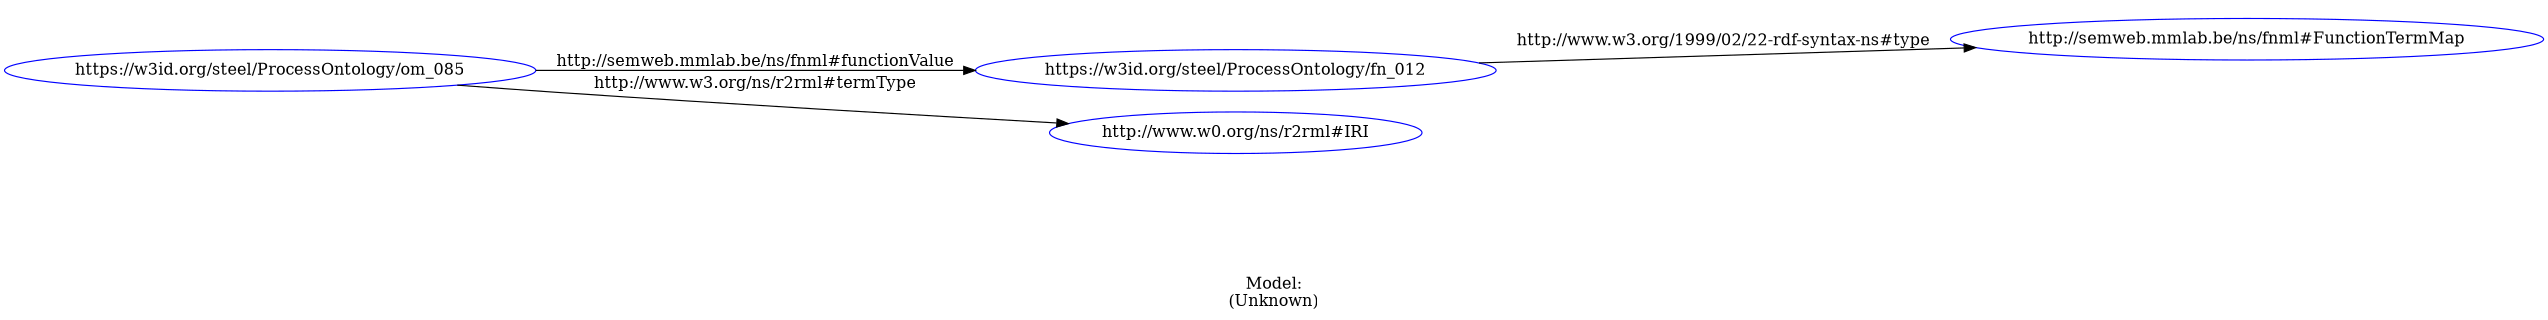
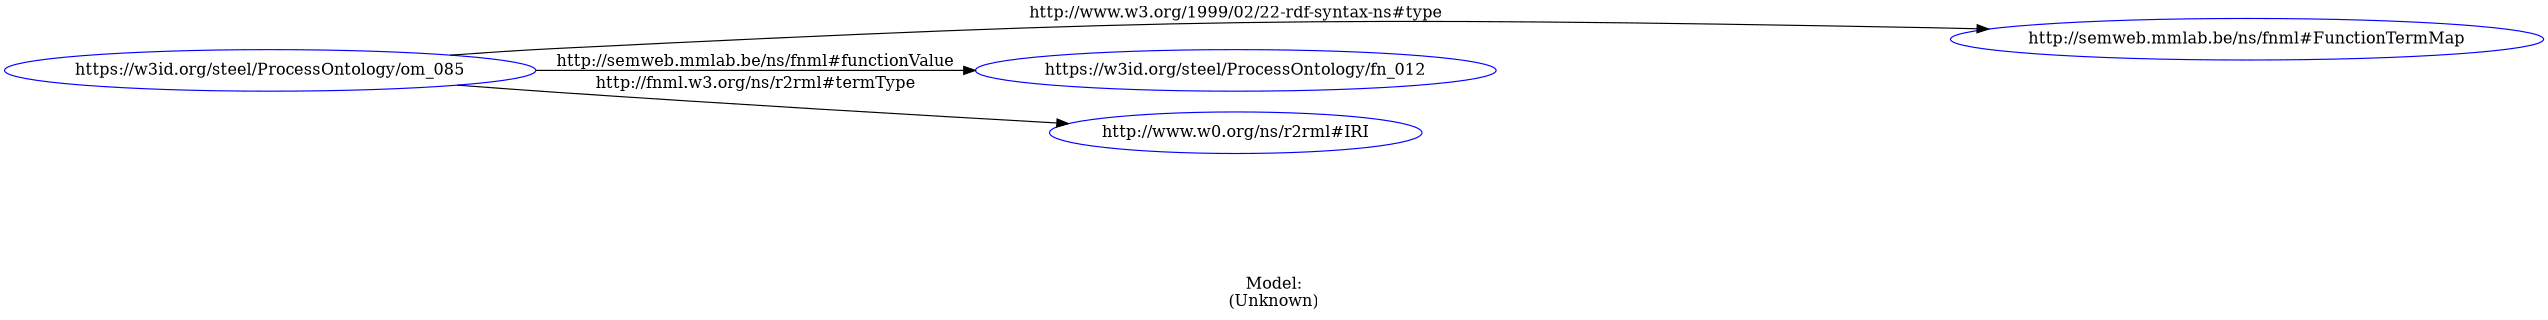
edge "https://w3id.org/steel/ProcessOntology/fn_012" -> "http://semweb.mmlab.be/ns/fnml#FunctionTermMap": now "https://w3id.org/steel/ProcessOntology/om_085" -> "http://semweb.mmlab.be/ns/fnml#FunctionTermMap"
edge "https://w3id.org/steel/ProcessOntology/om_085" -> "http://www.w0.org/ns/r2rml#IRI": label "http://www.w3.org/ns/r2rml#termType" -> "http://fnml.w3.org/ns/r2rml#termType"
